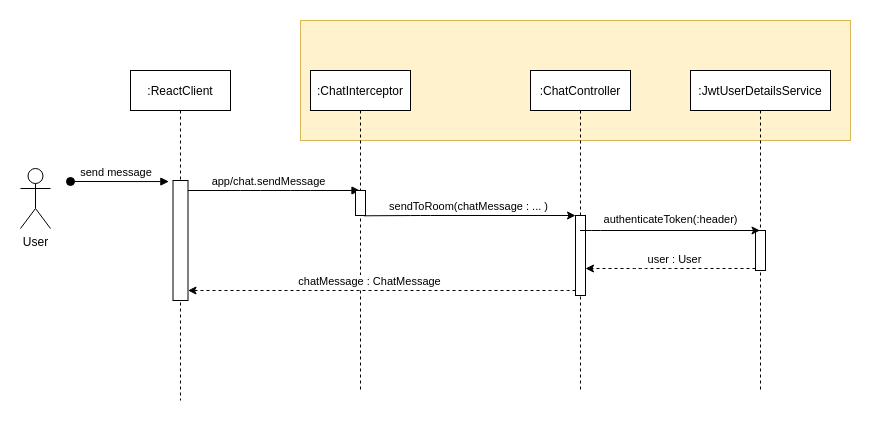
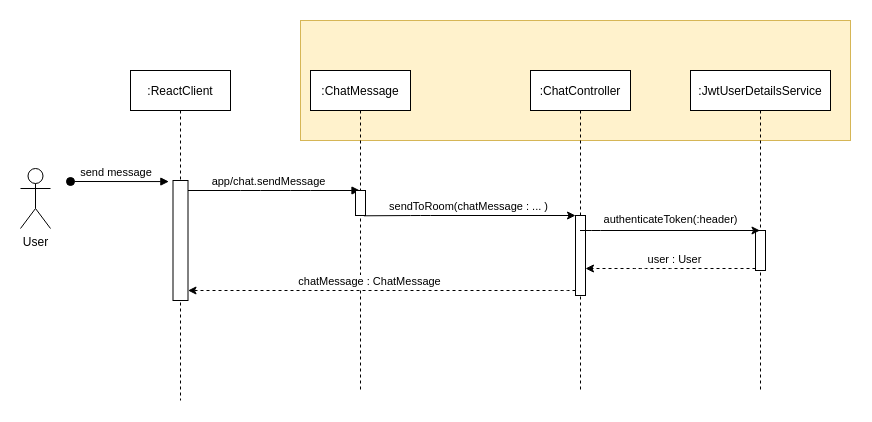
node ":ChatInterceptor": label ":ChatInterceptor" -> ":ChatMessage"
